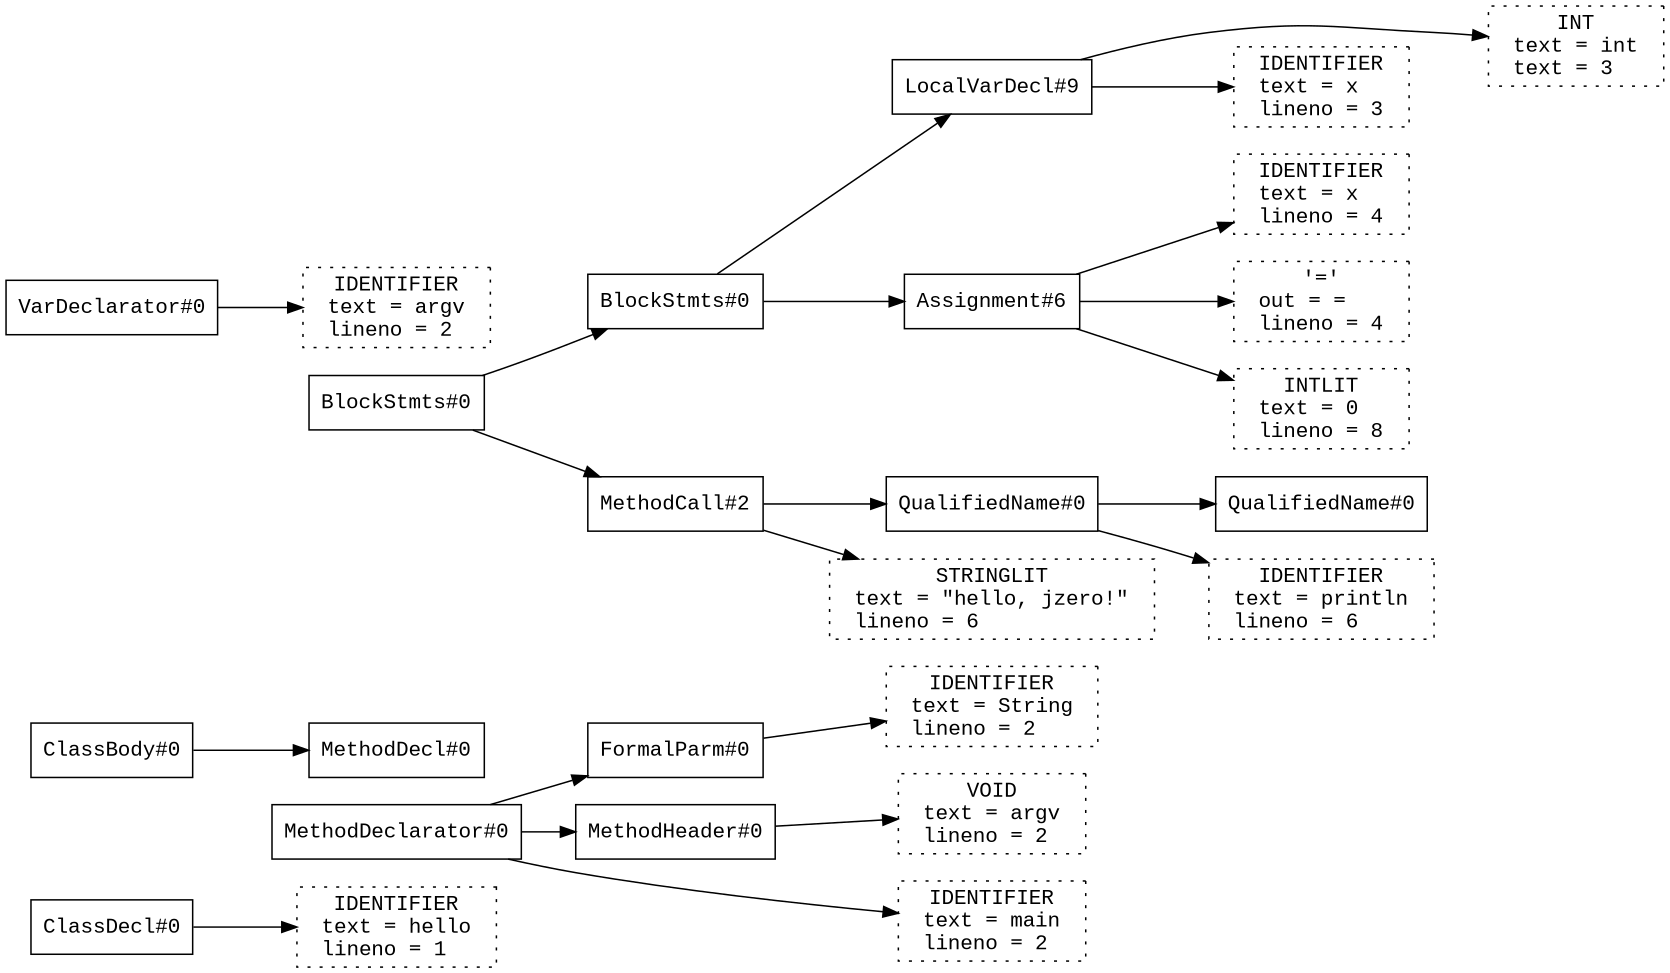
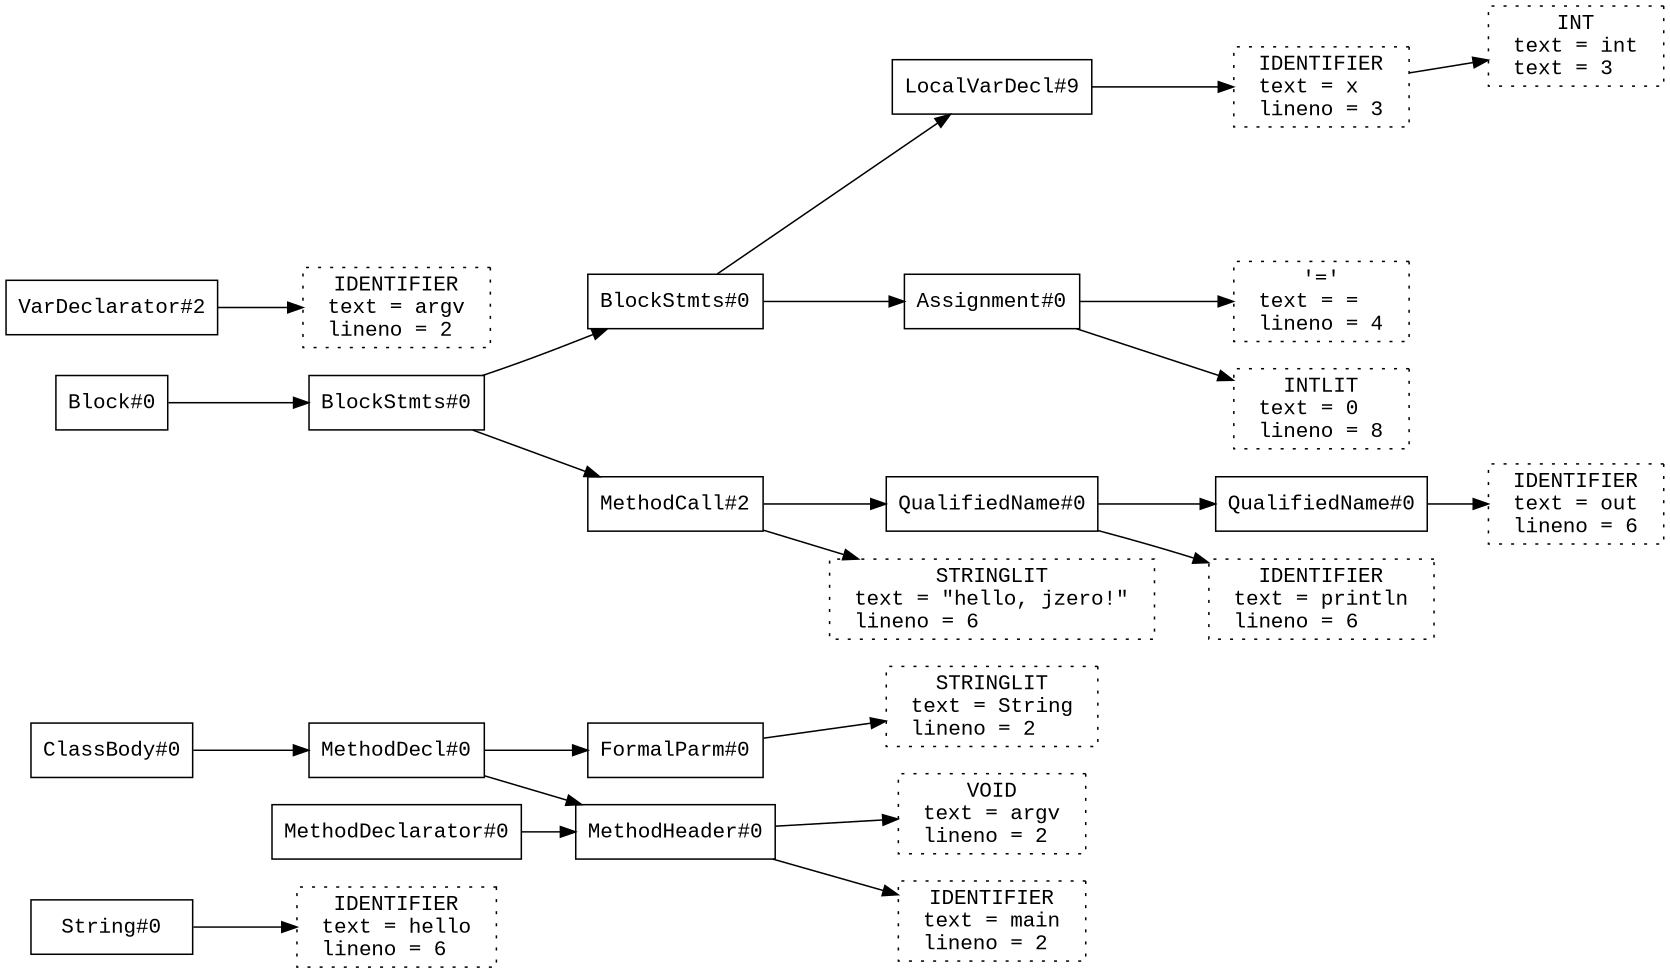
edge "LocalVarDecl#9" -> "INT text = int text = 3": now "IDENTIFIER text = x lineno = 3" -> "INT text = int text = 3"
node "IDENTIFIER text = x lineno = 4": removed
node "Assignment#6": label "Assignment#6" -> "Assignment#0"
node "'=' out = = lineno = 4": label "'=' out = = lineno = 4" -> "'=' text = = lineno = 4"
node "VarDeclarator#0": label "VarDeclarator#0" -> "VarDeclarator#2"
node "Block#0": added
node "IDENTIFIER text = out lineno = 6": added
node "IDENTIFIER text = String lineno = 2": label "IDENTIFIER text = String lineno = 2" -> "STRINGLIT text = String lineno = 2"
edge "MethodDecl#0" -> "MethodHeader#0": added
edge "MethodDeclarator#0" -> "FormalParm#0": now "MethodDecl#0" -> "FormalParm#0"
edge "MethodDeclarator#0" -> "IDENTIFIER text = main lineno = 2": now "MethodHeader#0" -> "IDENTIFIER text = main lineno = 2"
node "ClassDecl#0": label "ClassDecl#0" -> "String#0"
node "IDENTIFIER text = hello lineno = 1": label "IDENTIFIER text = hello lineno = 1" -> "IDENTIFIER text = hello lineno = 6"
